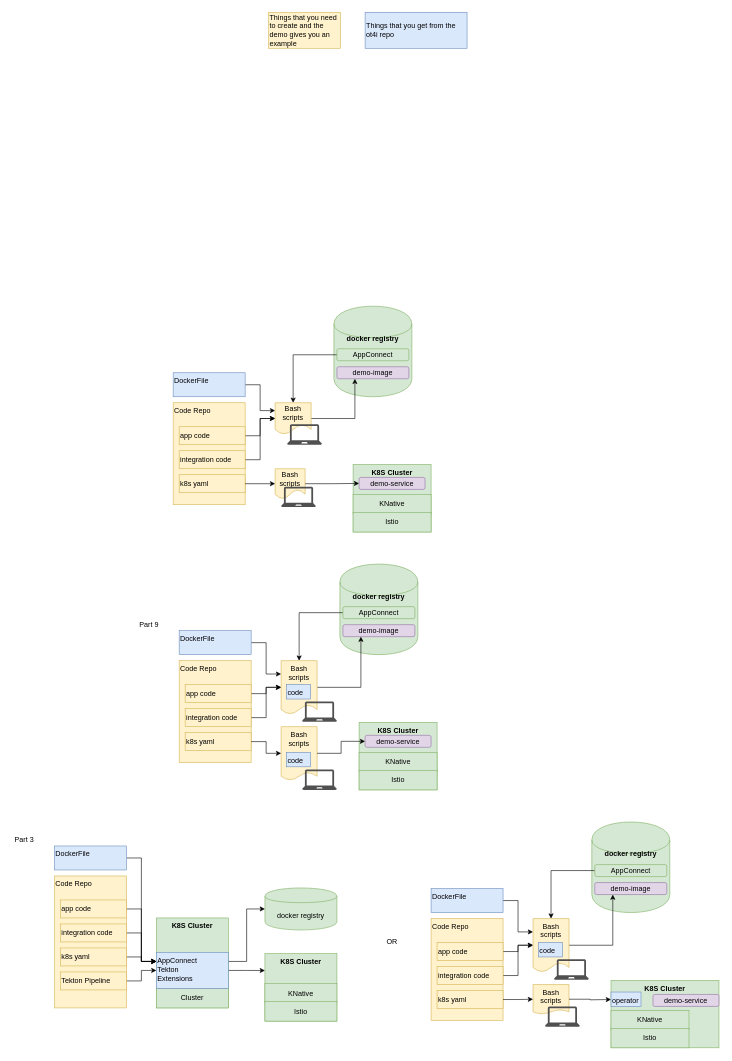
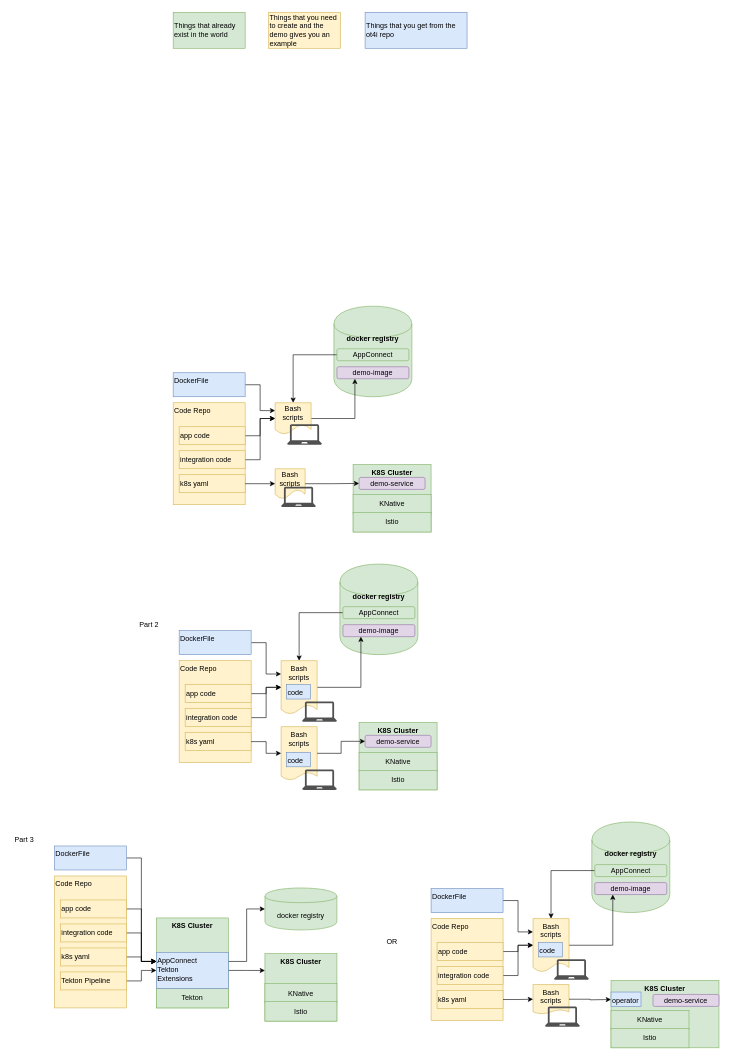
node "Things that already exist in the world": added
node "Part 9": label "Part 9" -> "Part 2"
node "Cluster": label "Cluster" -> "Tekton"
